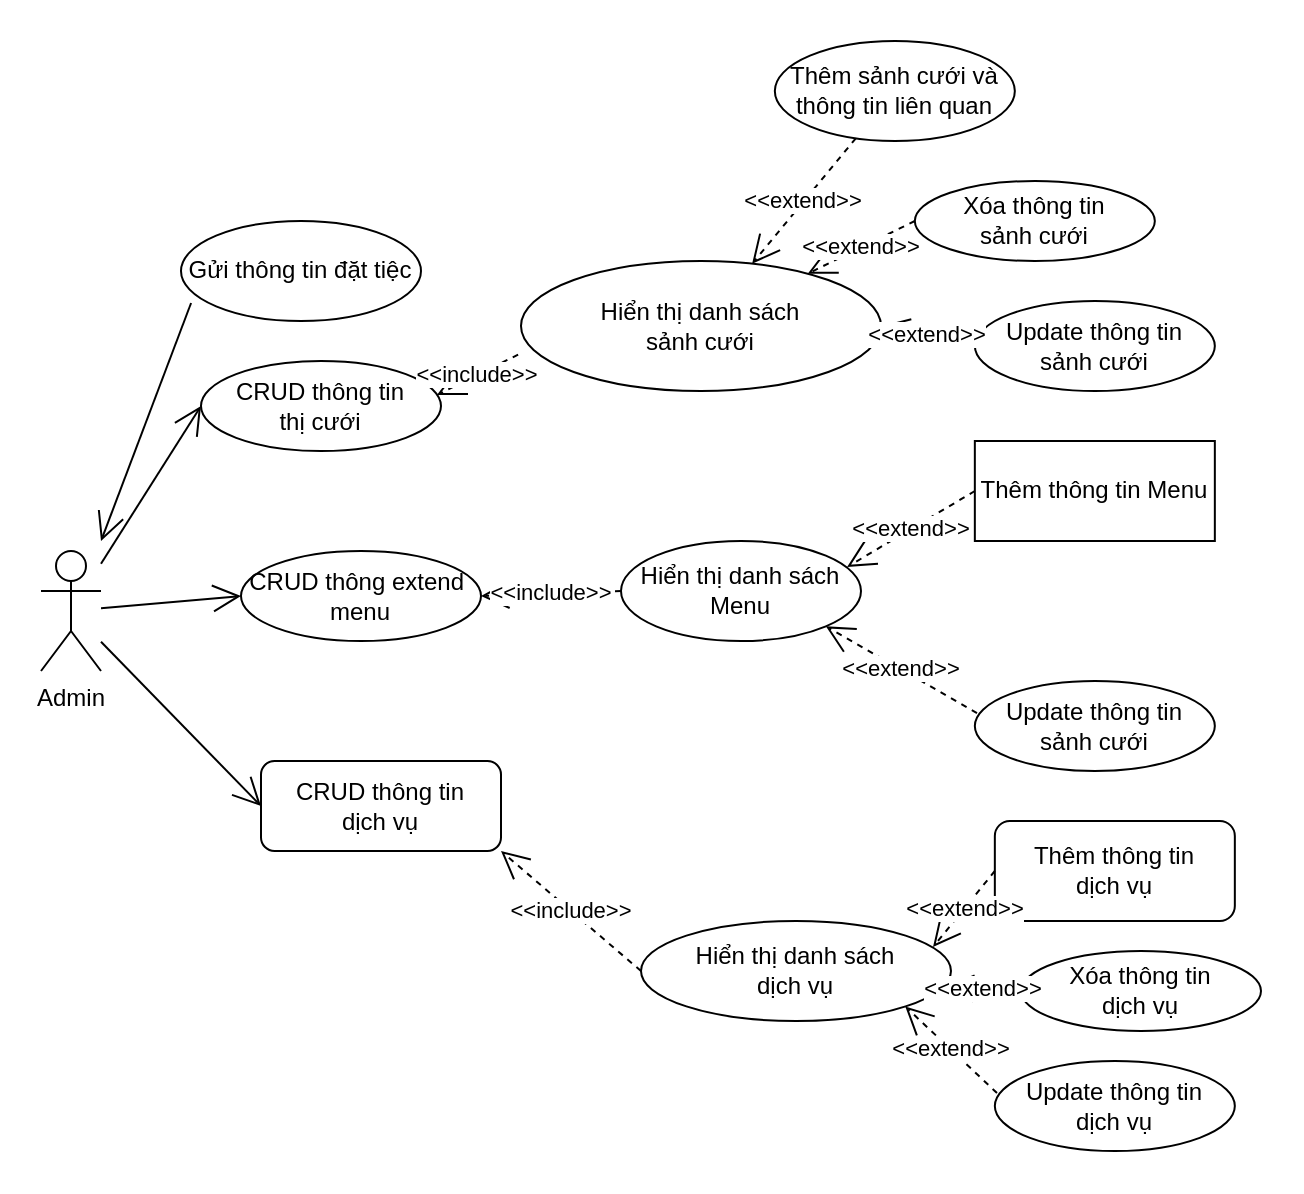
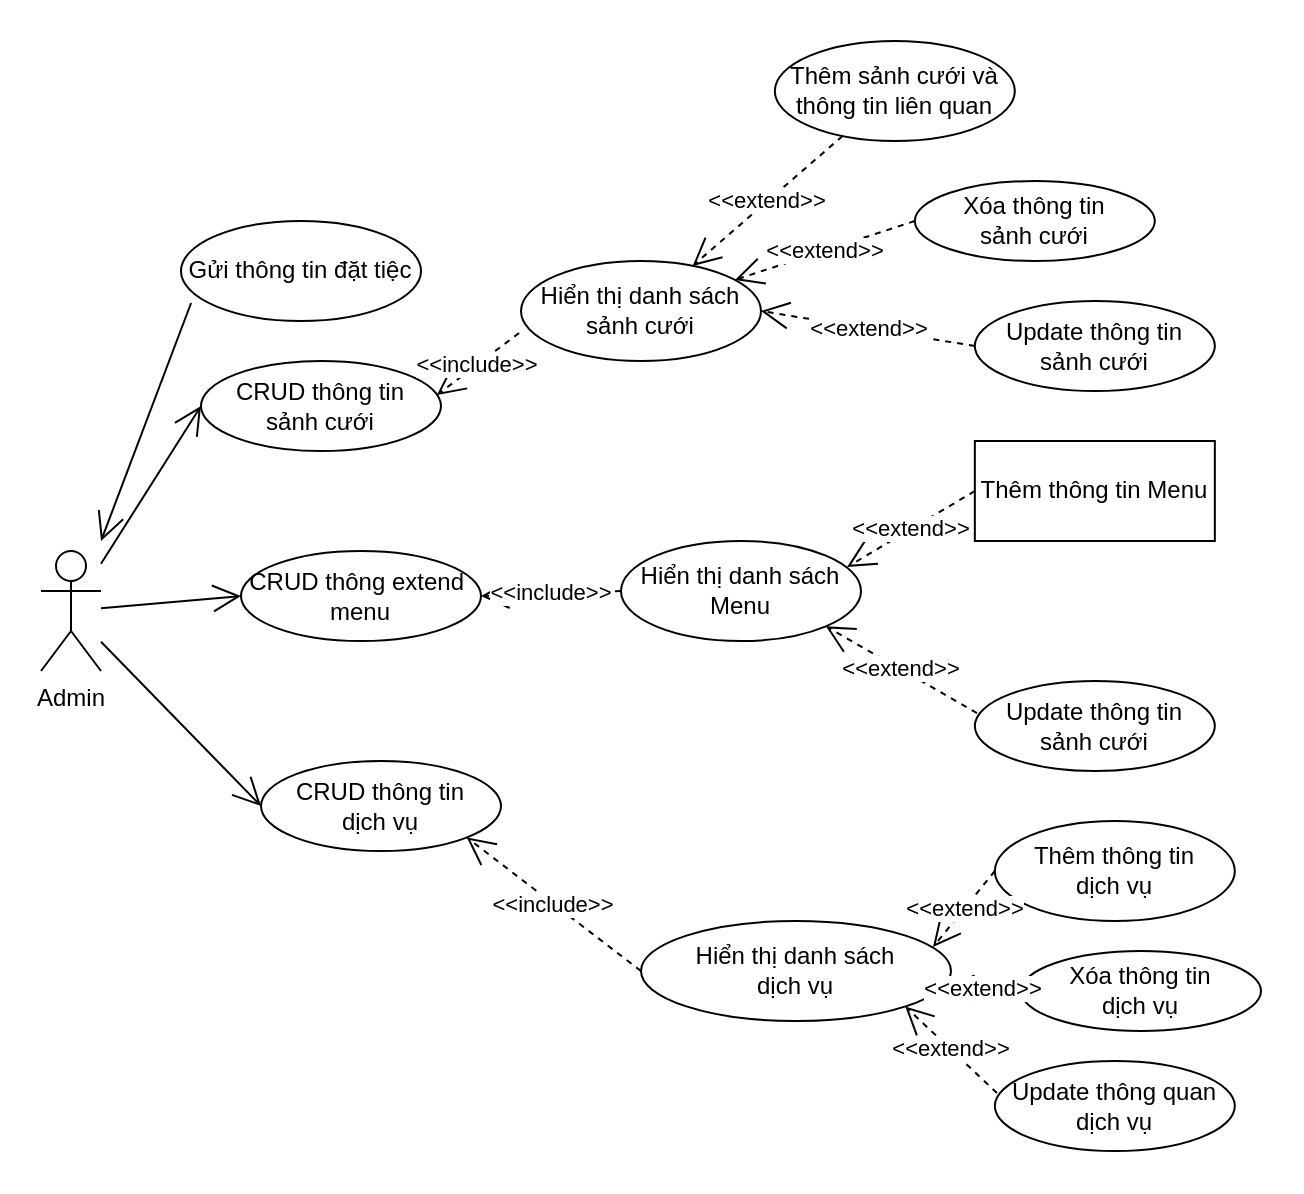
node "Hiển thị danh sách sảnh cưới": size 360x130 -> 240x100
node "CRUD thông tin thị cưới": label "CRUD thông tin thị cưới" -> "CRUD thông tin sảnh cưới"
node "CRUD thông tin dịch vụ": shape rounded rectangle -> ellipse
node "Thêm thông tin dịch vụ": shape rounded rectangle -> ellipse
node "Update thông tin dịch vụ": label "Update thông tin dịch vụ" -> "Update thông quan dịch vụ"
